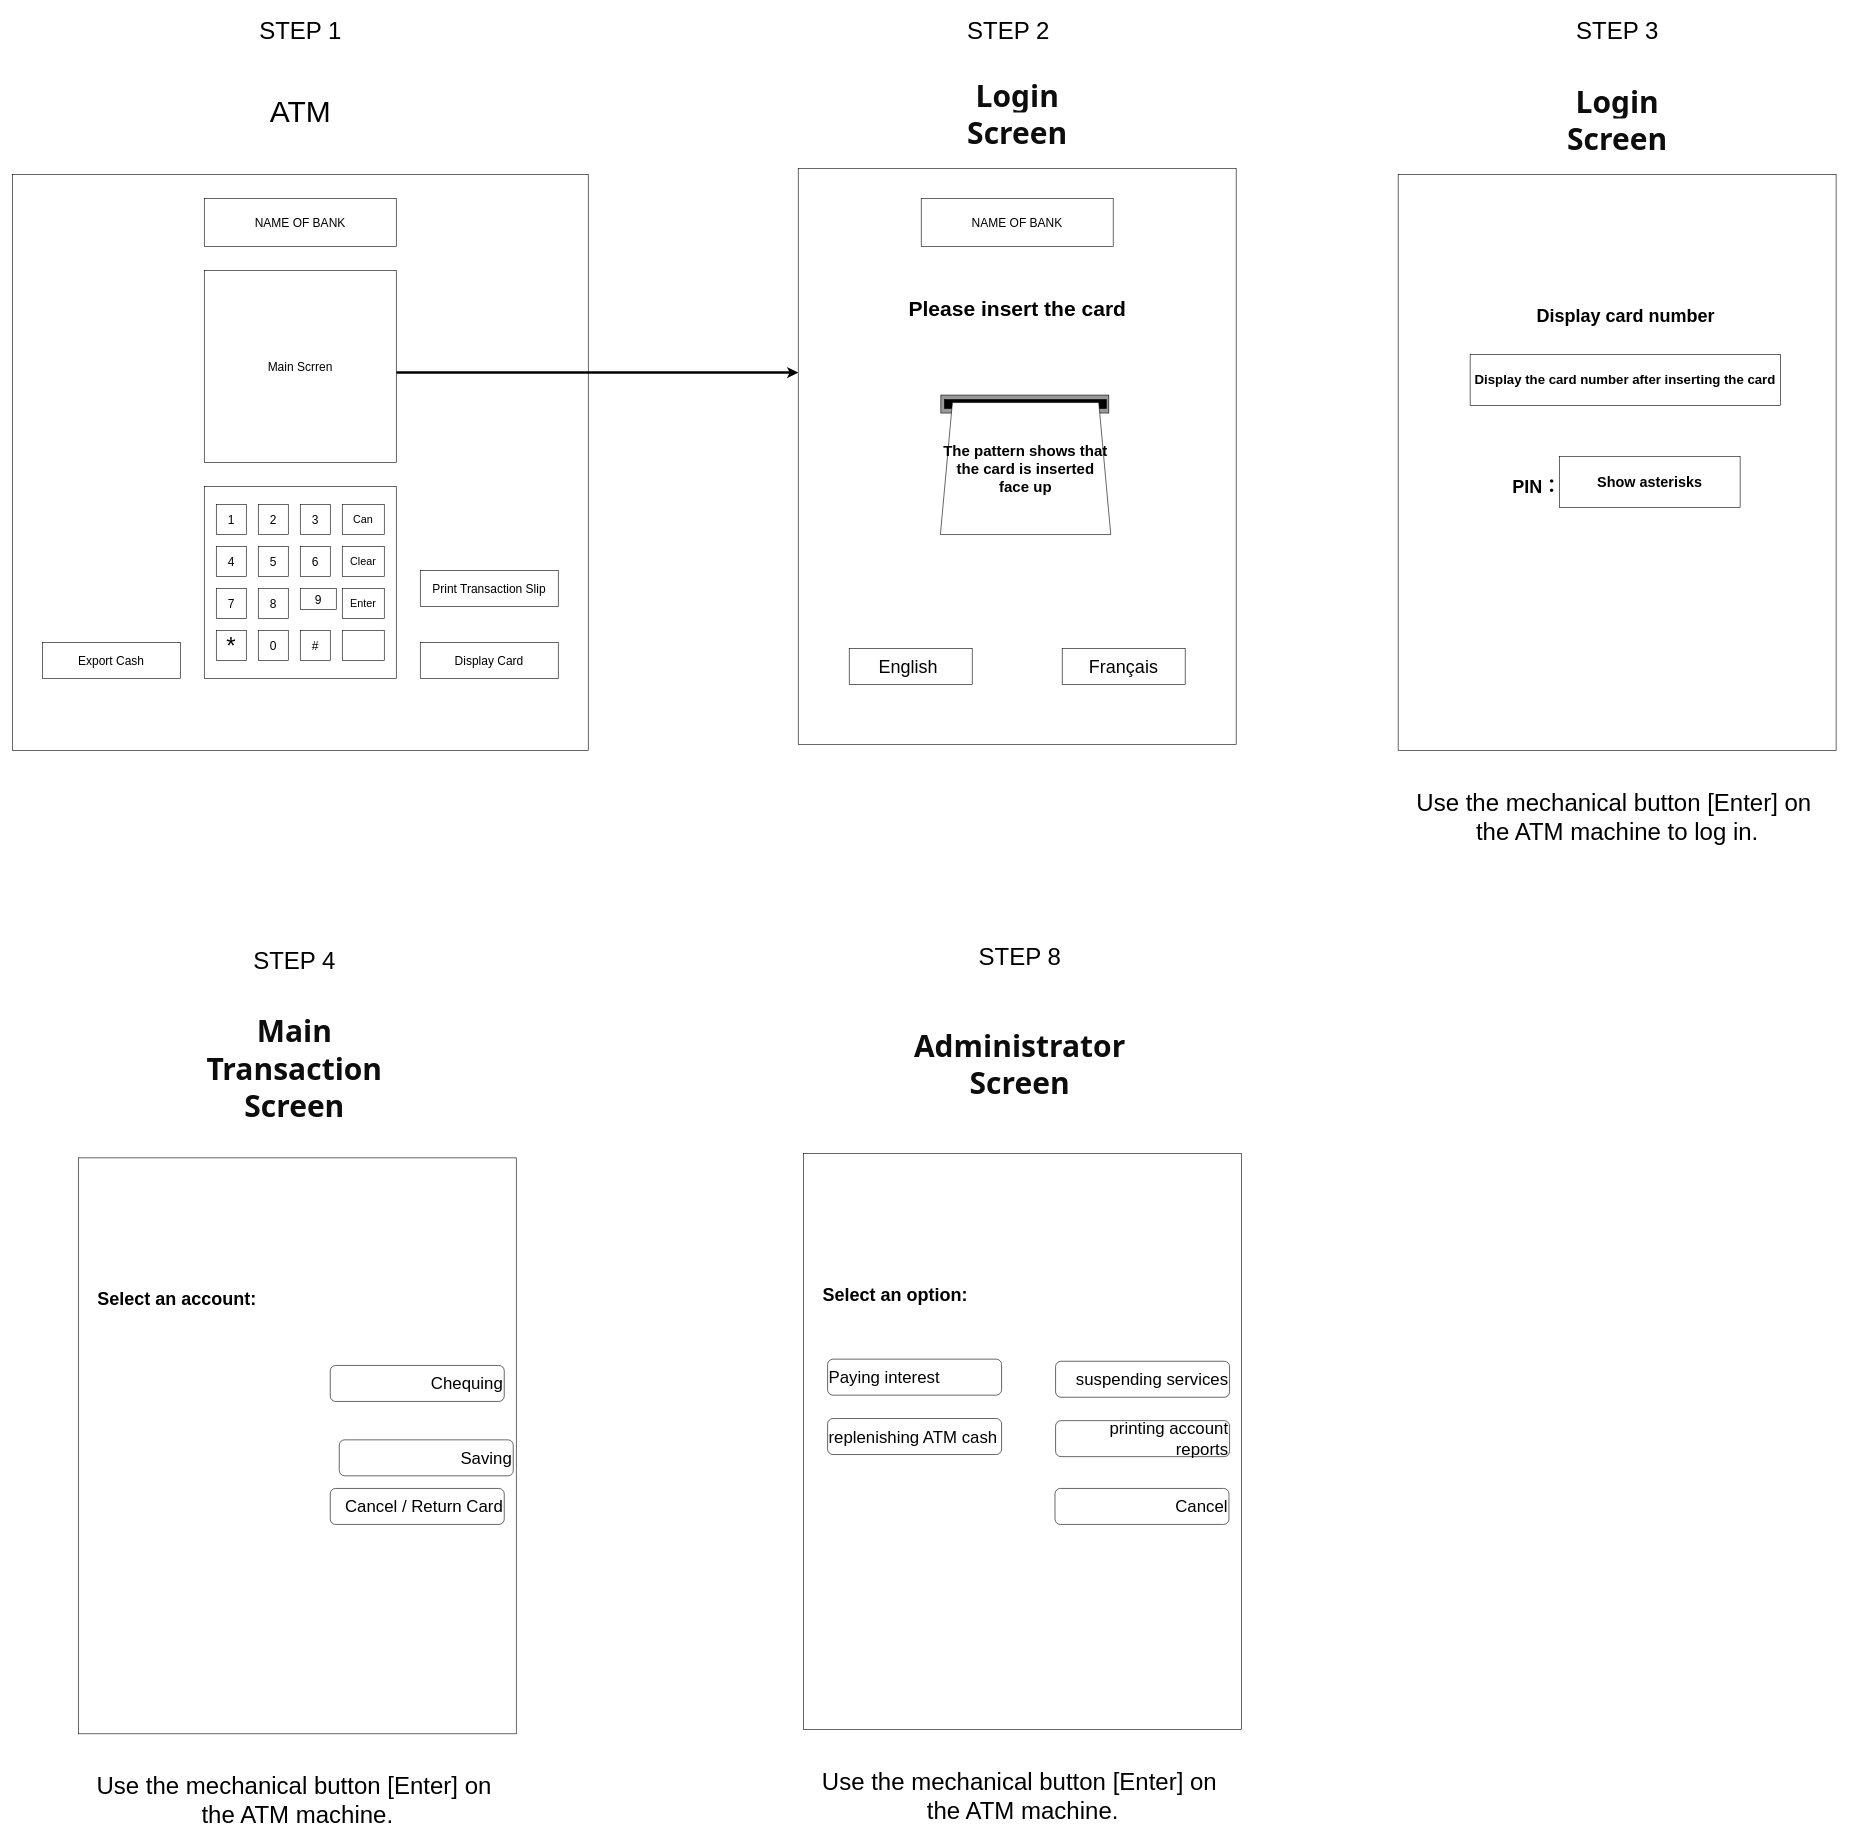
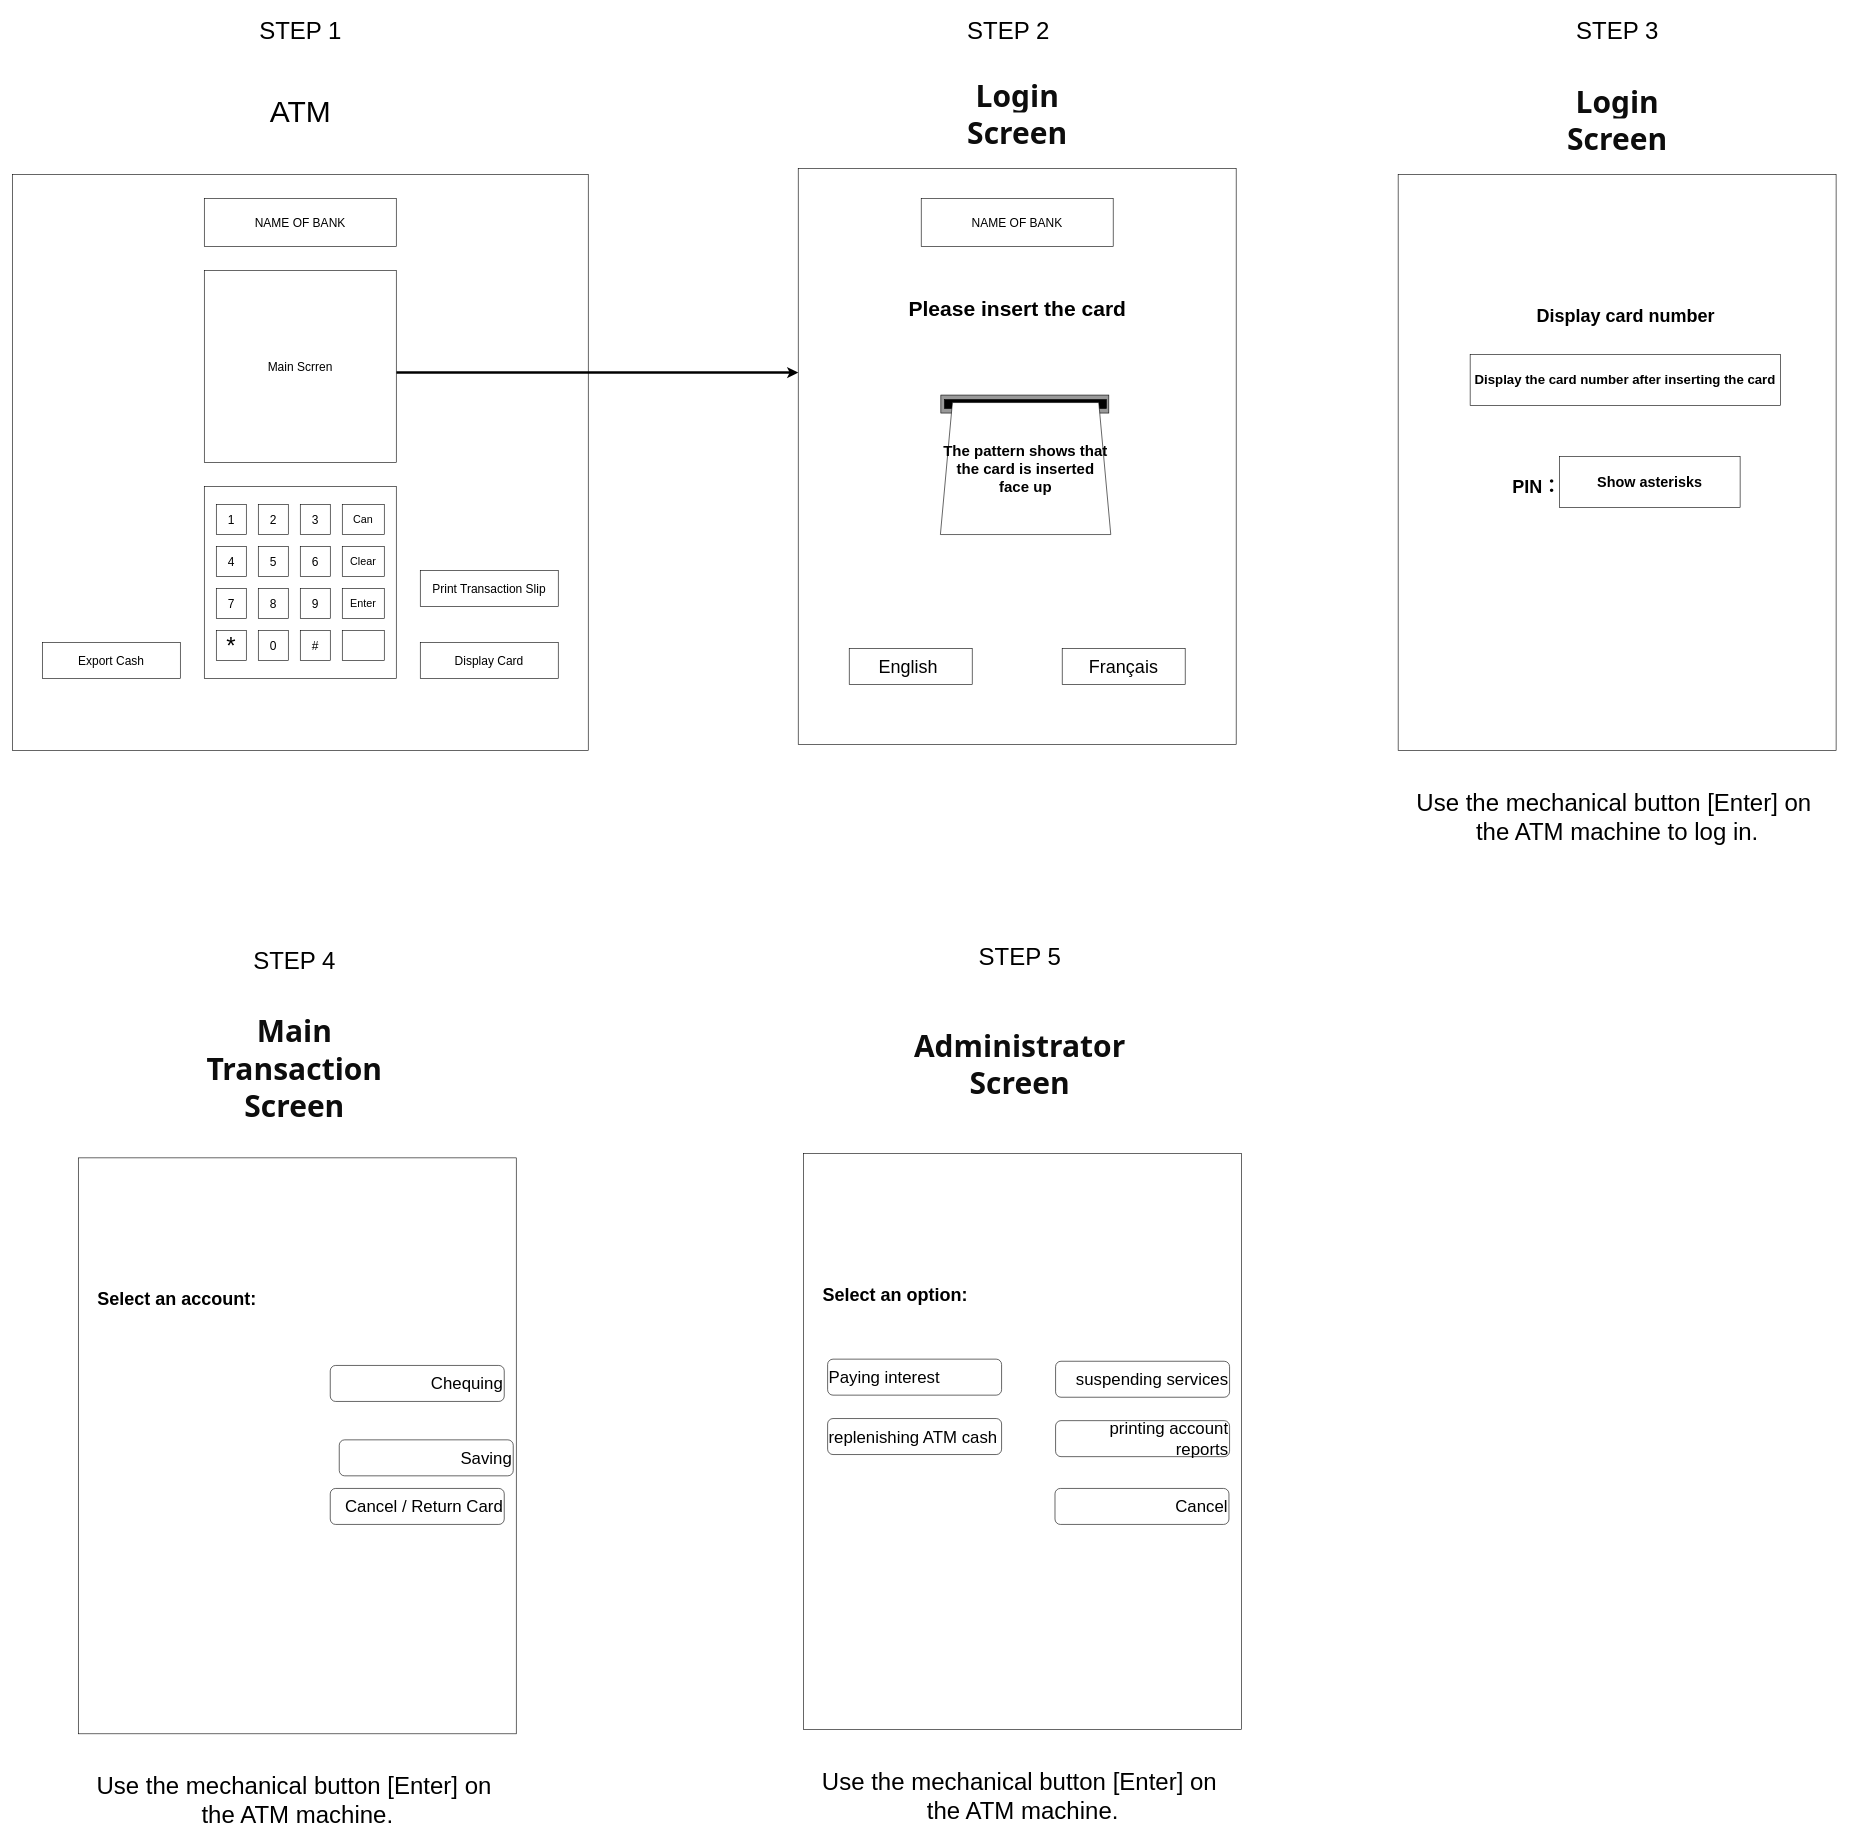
node "9": size 36x21 -> 30x30
node "STEP 8": label "STEP 8" -> "STEP 5"
